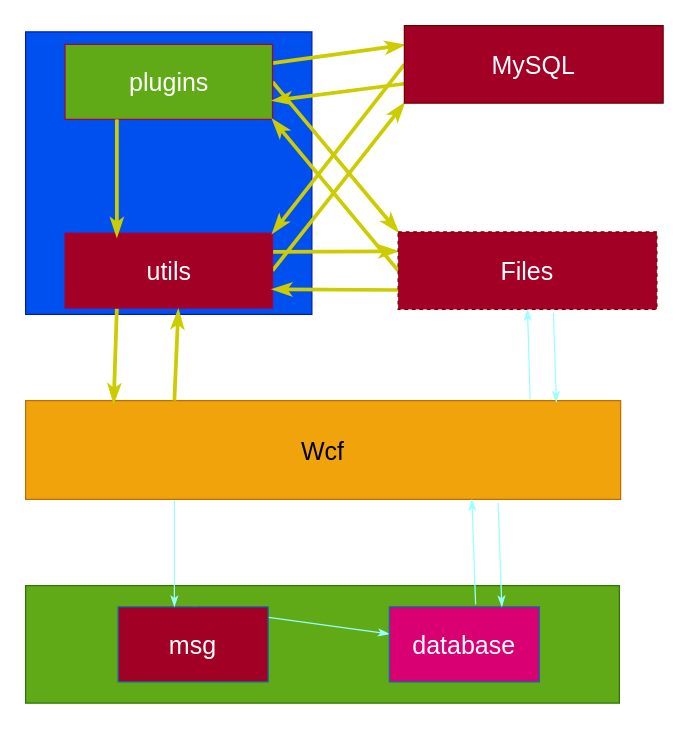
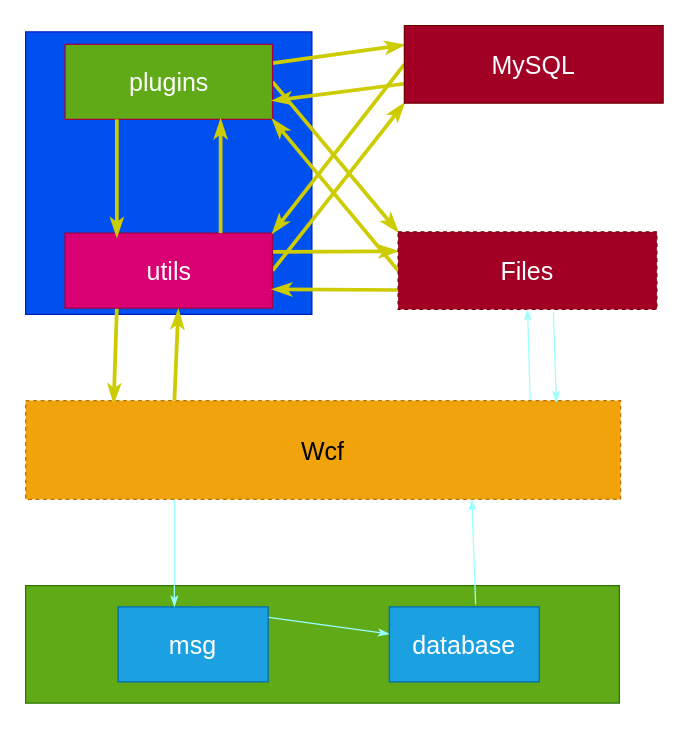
edge "utils" -> "plugins": added
node "utils": fillcolor #a20025 -> #d80073
node "Wcf": style solid -> dashed
edge "Wcf" -> "database": removed
node "msg": fillcolor #a20025 -> #1ba1e2
node "database": fillcolor #d80073 -> #1ba1e2
